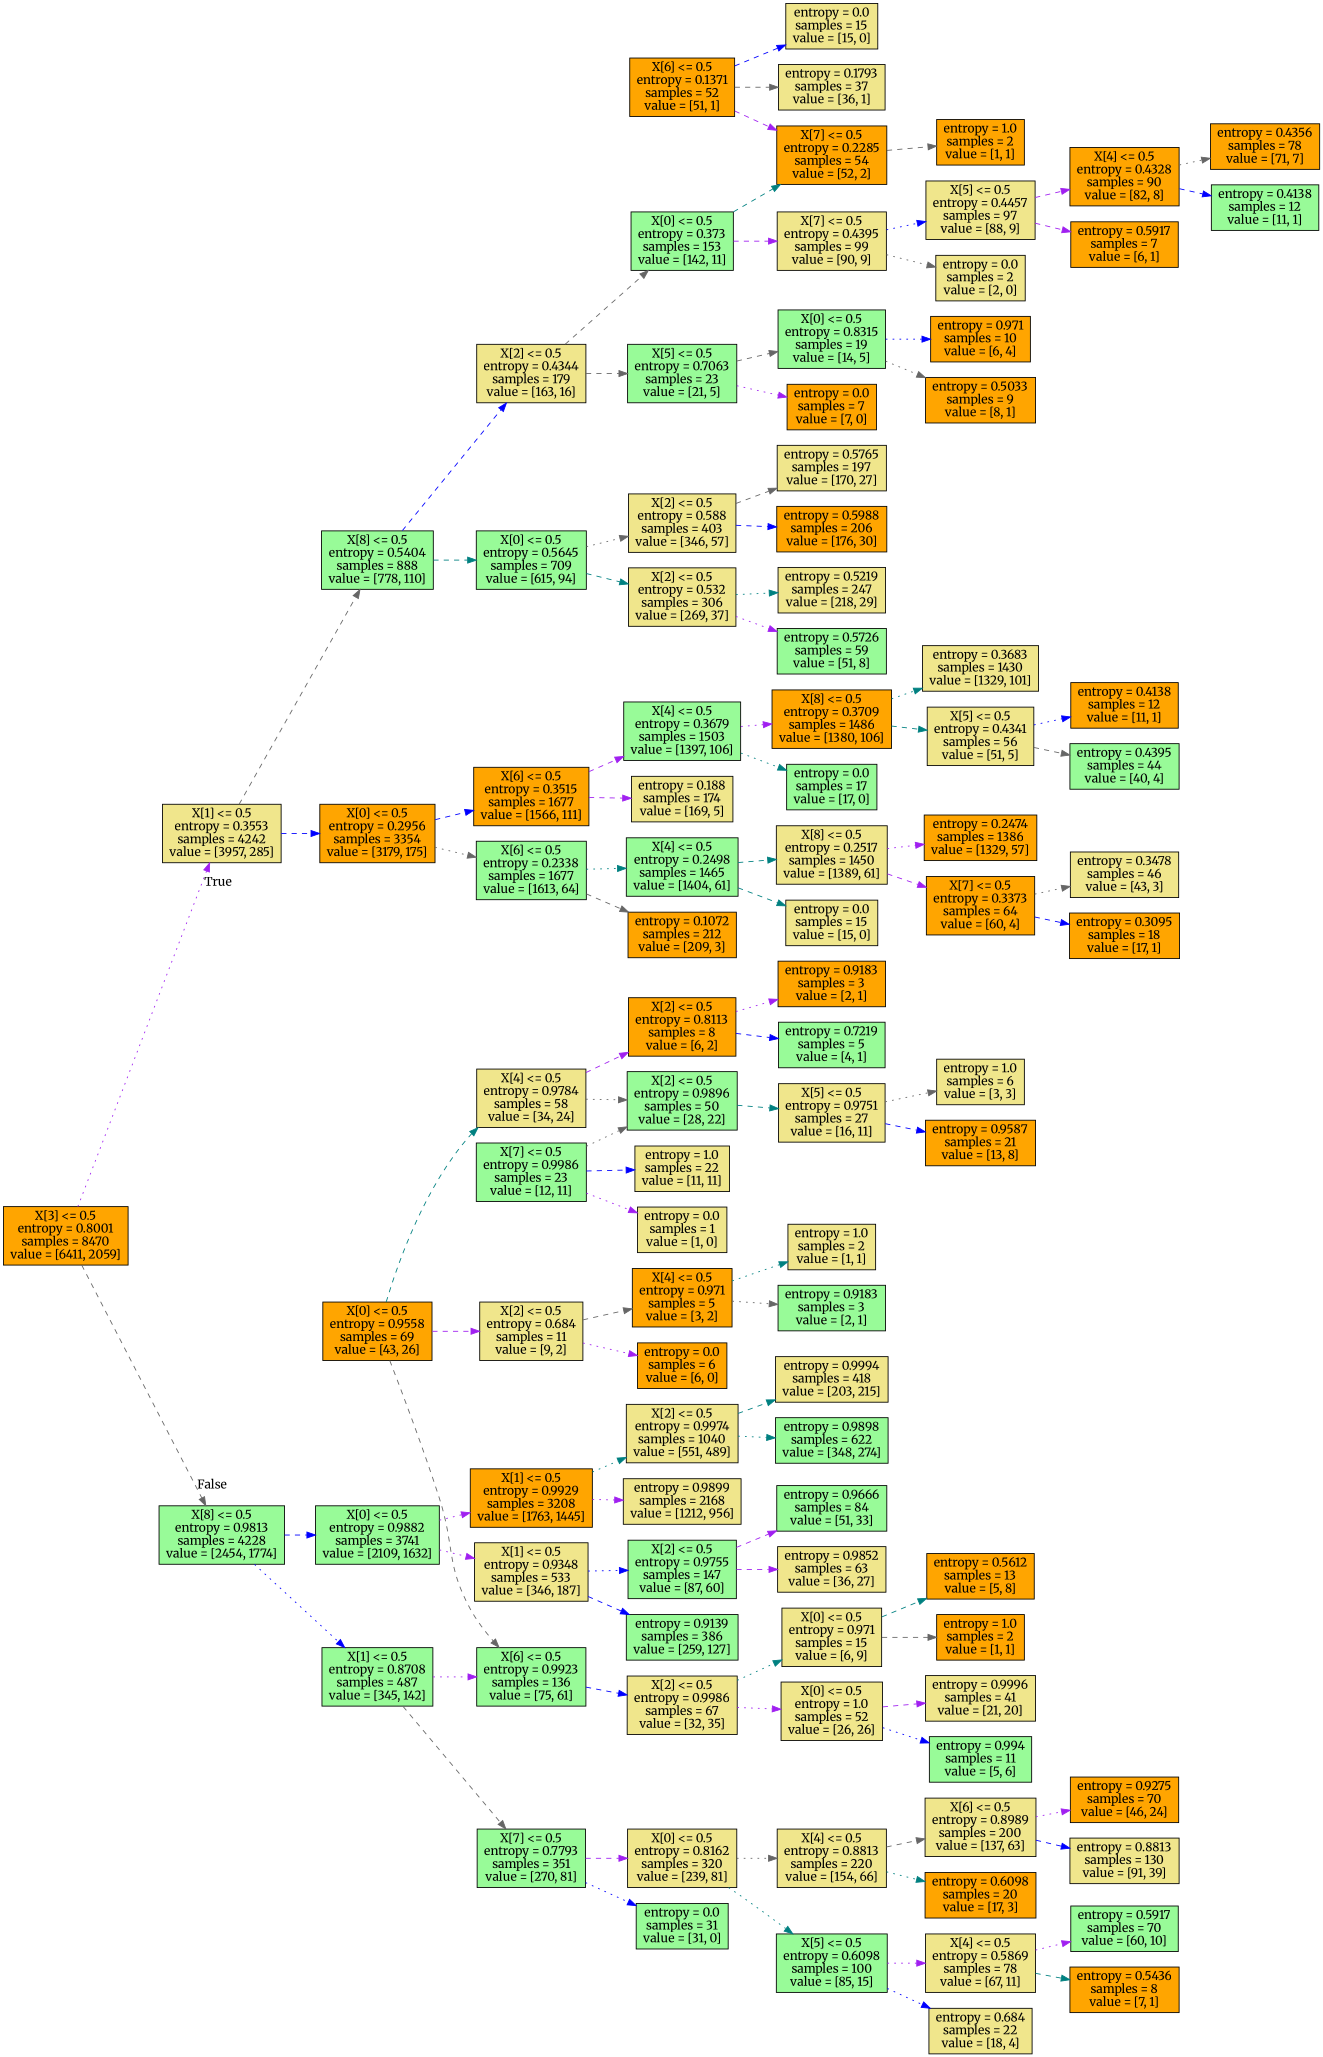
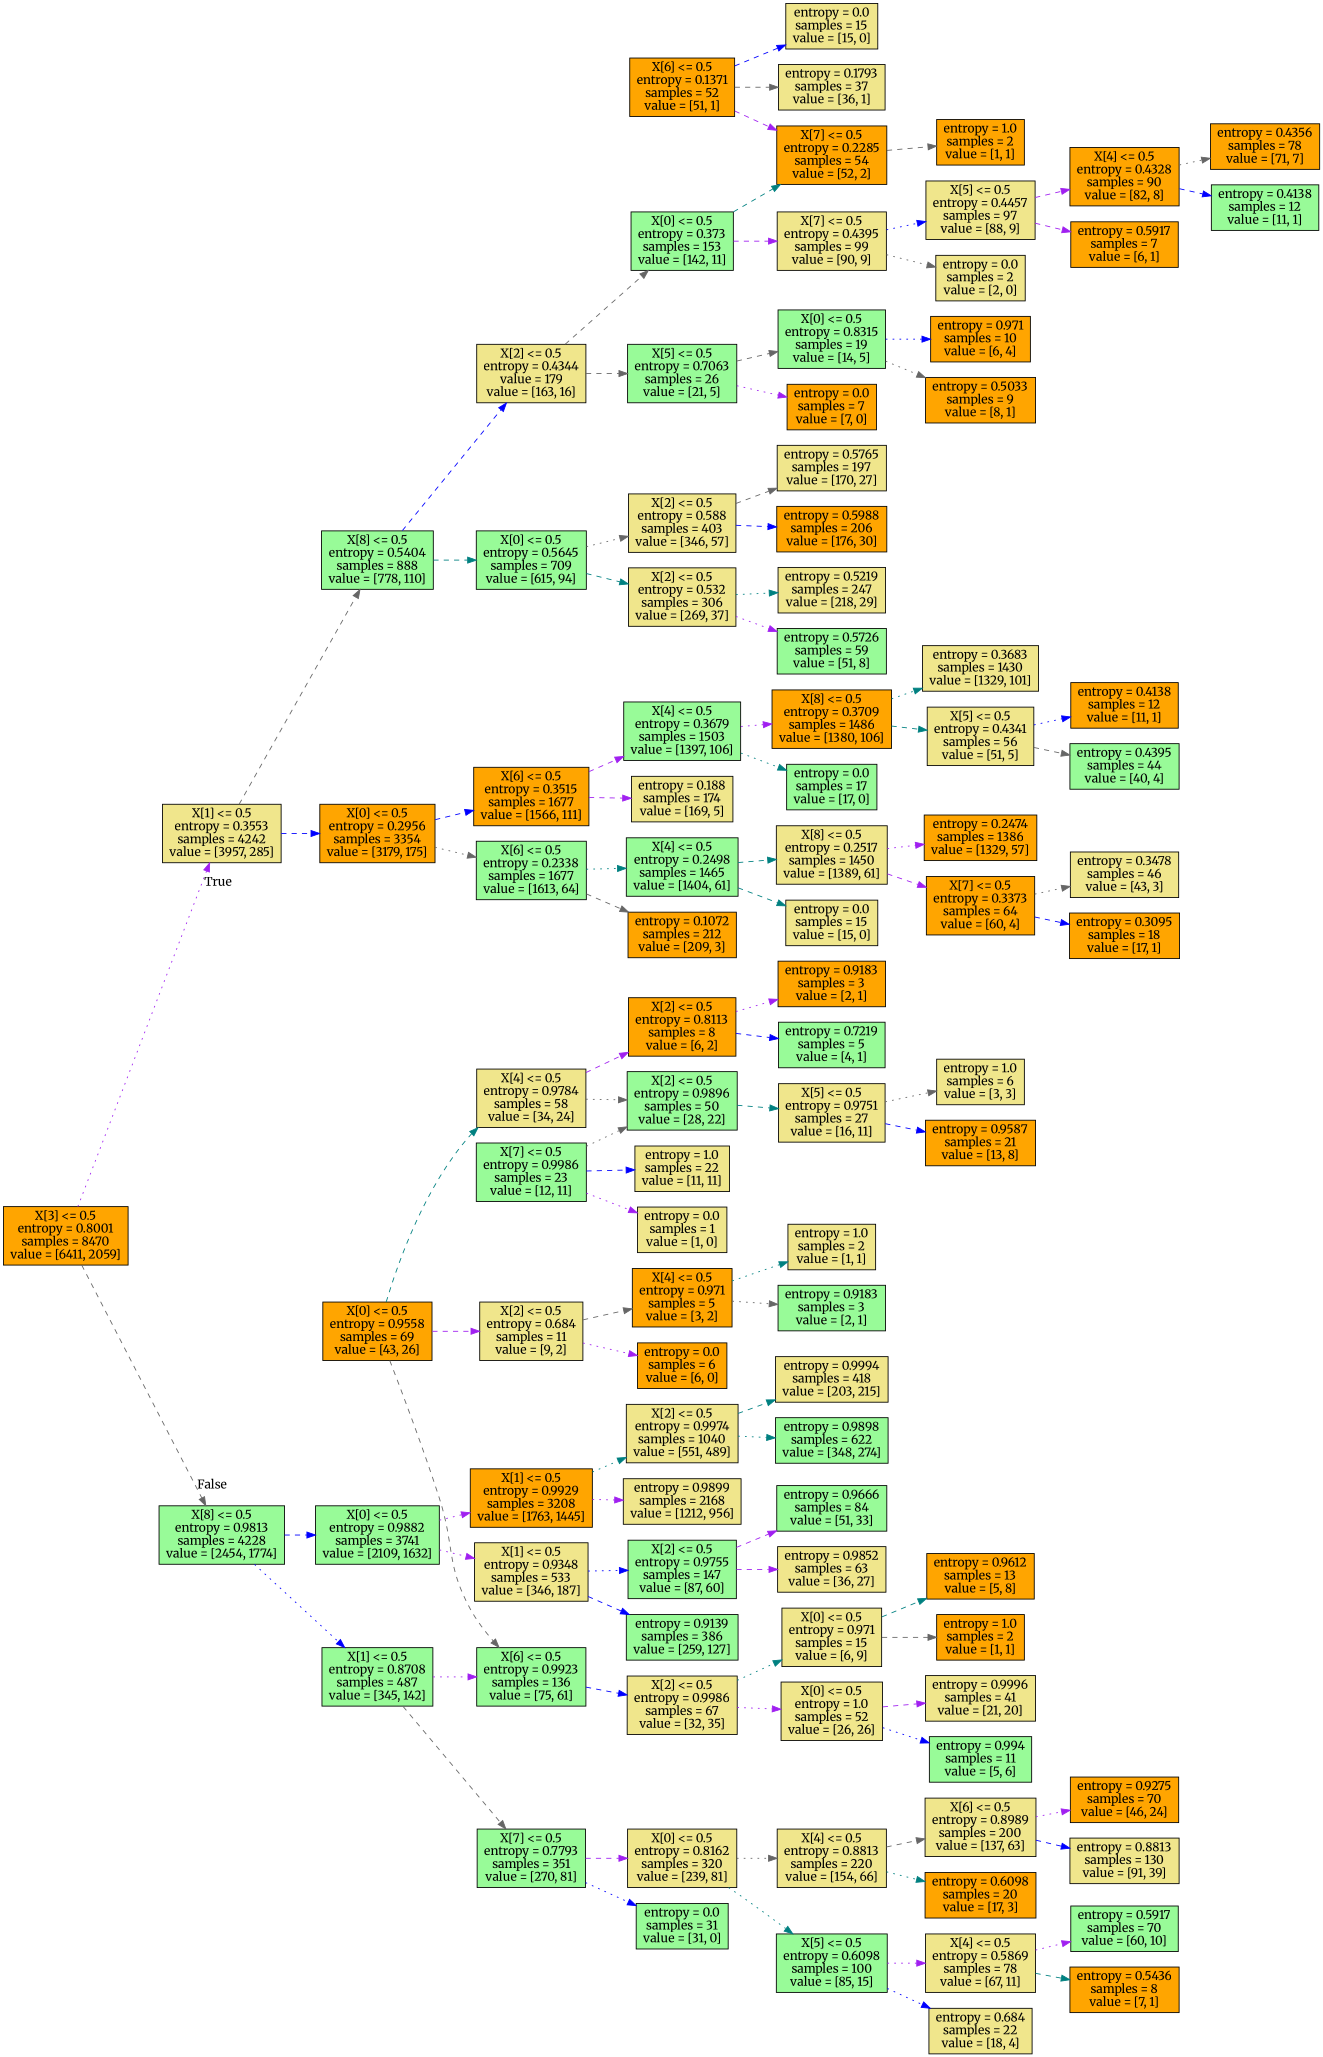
node "X[2] <= 0.5 entropy = 0.4344 samples = 179 value = [163, 16]": label "X[2] <= 0.5 entropy = 0.4344 samples = 179 value = [163, 16]" -> "X[2] <= 0.5 entropy = 0.4344 value = 179 value = [163, 16]"
node "X[5] <= 0.5 entropy = 0.7063 samples = 23 value = [21, 5]": label "X[5] <= 0.5 entropy = 0.7063 samples = 23 value = [21, 5]" -> "X[5] <= 0.5 entropy = 0.7063 samples = 26 value = [21, 5]"
node "entropy = 0.5612 samples = 13 value = [5, 8]": label "entropy = 0.5612 samples = 13 value = [5, 8]" -> "entropy = 0.9612 samples = 13 value = [5, 8]"
